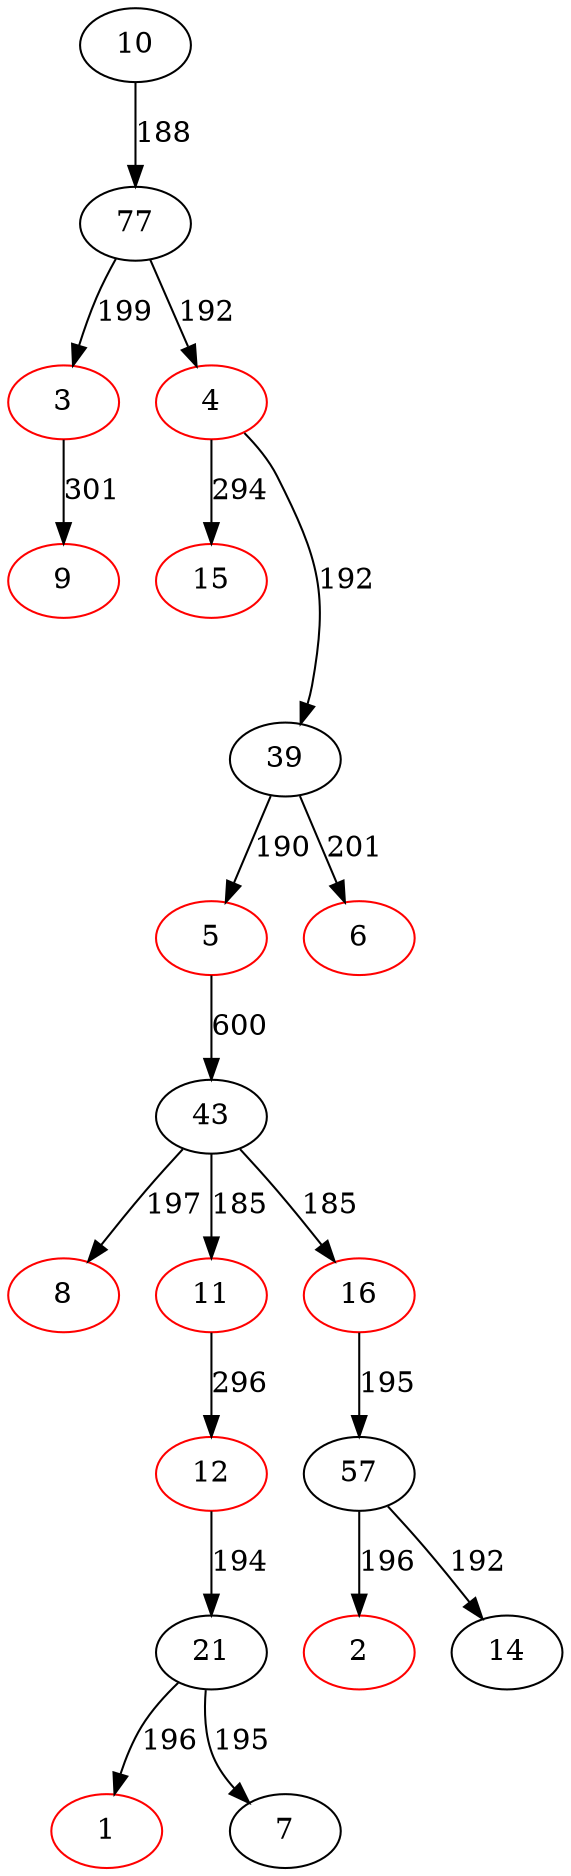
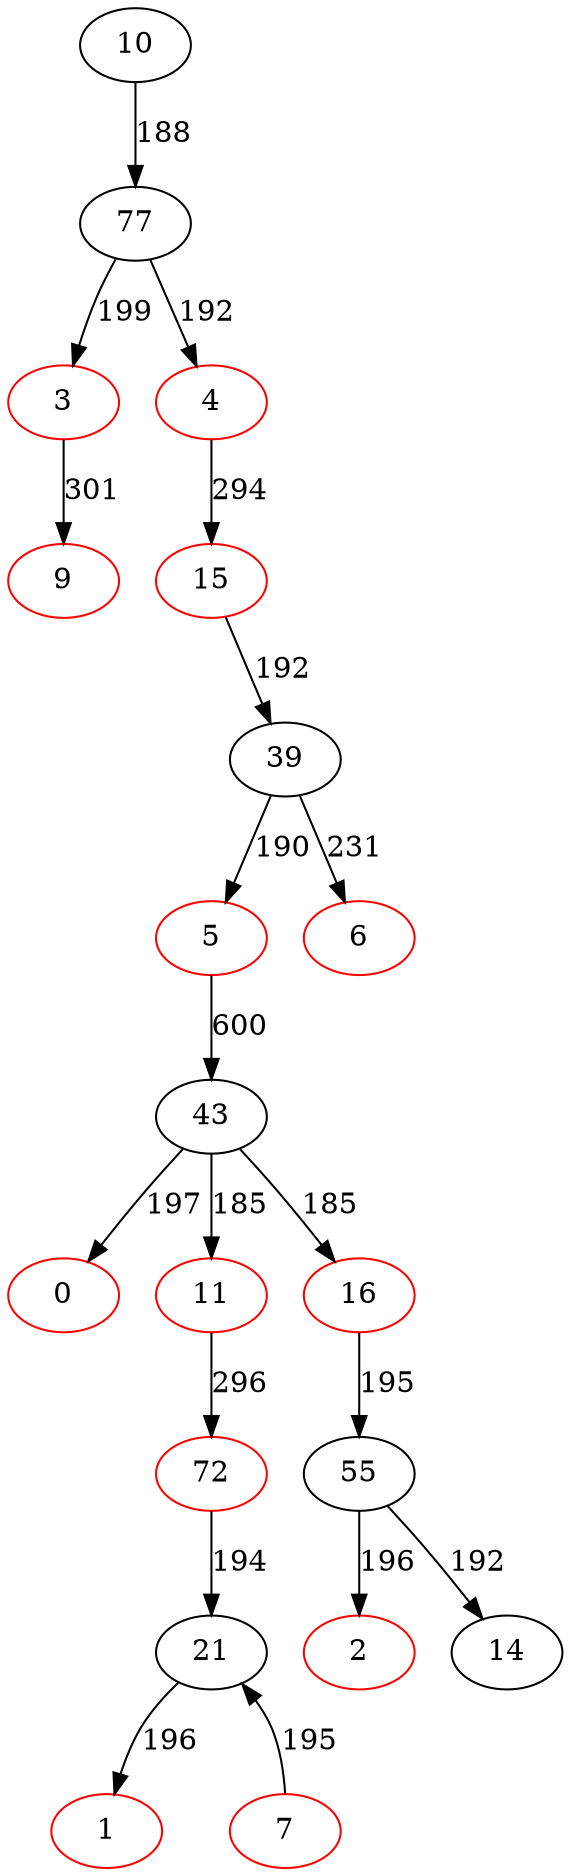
edge "4" -> "39": now "15" -> "39"
edge "39" -> "6": label "201" -> "231"
node "8": label "8" -> "0"
node "12": label "12" -> "72"
node "57": label "57" -> "55"
edge "21" -> "7": reversed
node "7": color black -> red
